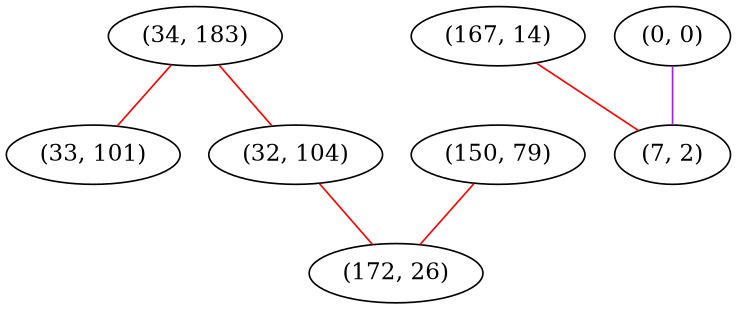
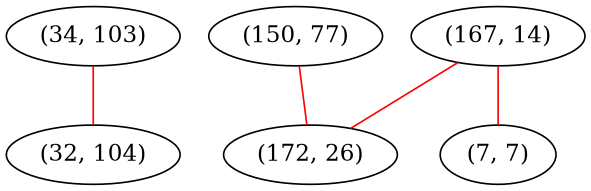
node "(34, 183)": label "(34, 183)" -> "(34, 103)"
node "(0, 0)": removed
node "(33, 101)": removed
node "(150, 79)": label "(150, 79)" -> "(150, 77)"
node "(7, 2)": label "(7, 2)" -> "(7, 7)"
edge "(32, 104)" -- "(172, 26)": now "(167, 14)" -- "(172, 26)"
